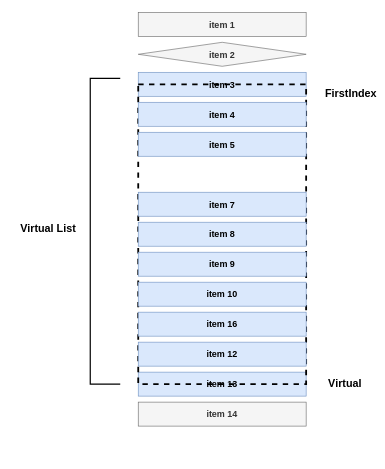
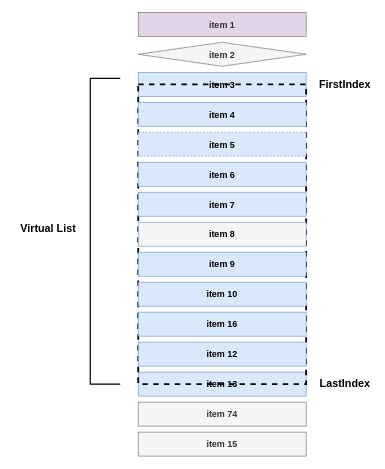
node "item 1": fillcolor #f5f5f5 -> #e1d5e7
node "FirstIndex": moved (351, 93) -> (345, 84)
node "item 5": style solid -> dashed
node "item 6": added
node "item 8": fillcolor #dae8fc -> #f5f5f5
node "Virtual": label "Virtual" -> "LastIndex"
node "item 14": label "item 14" -> "item 74"
node "item 15": added
